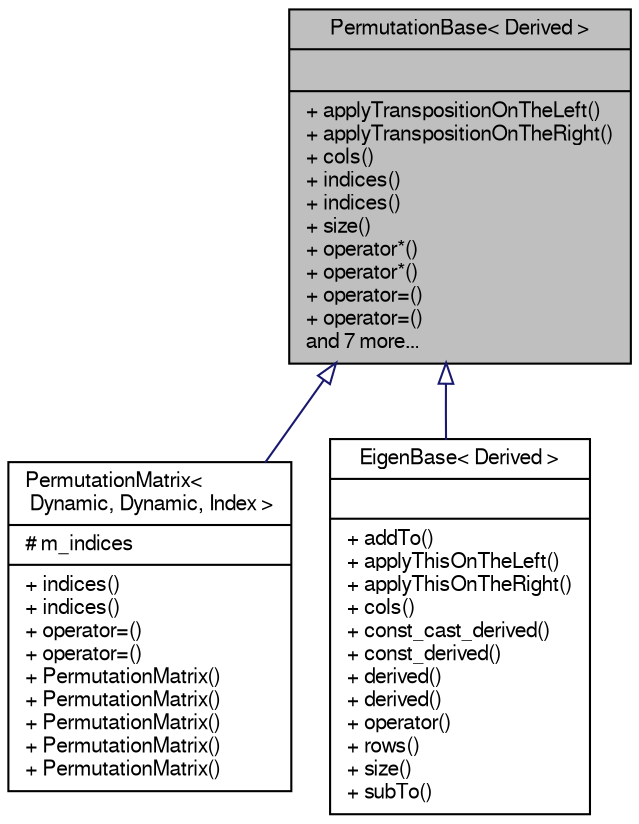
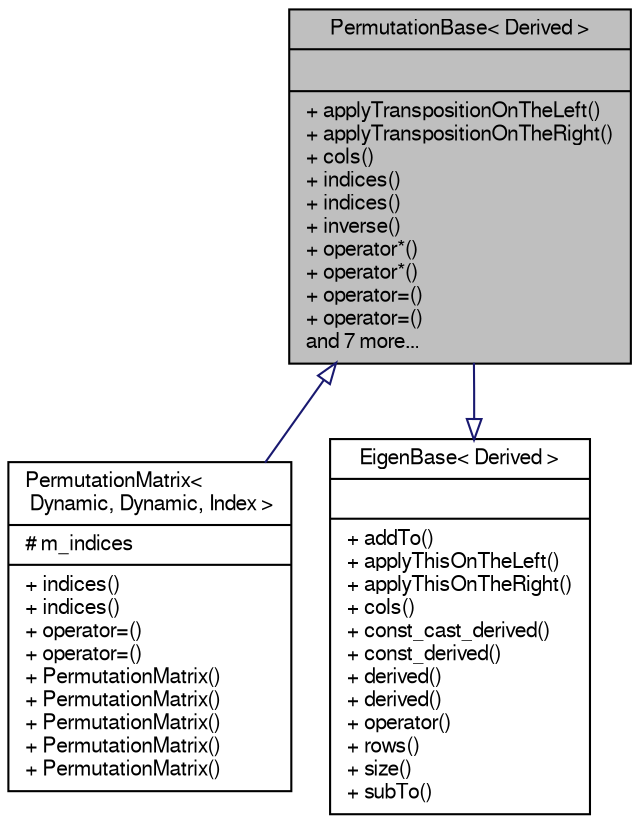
node "PermutationBase< Derived >": text "+ size()" -> "+ inverse()"
edge "EigenBase< Derived >" -> "PermutationBase< Derived >": reversed
